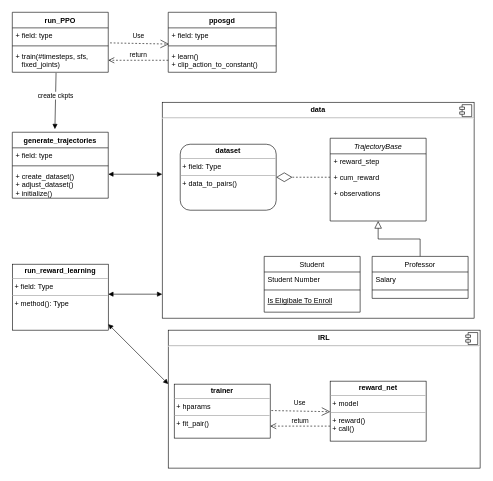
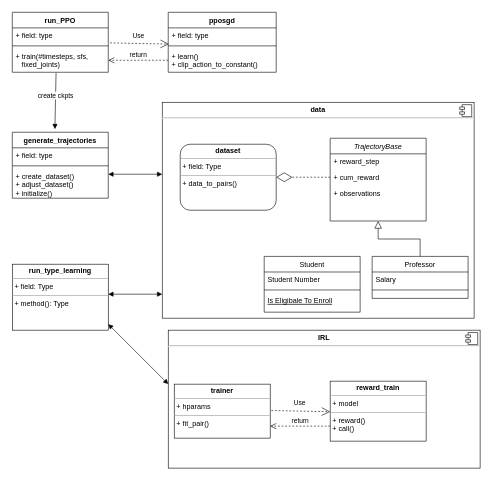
node "run_reward_learning + field: Type + method(): Type": label "run_reward_learning + field: Type + method(): Type" -> "run_type_learning + field: Type + method(): Type"
node "reward_net + model + reward() + call()": label "reward_net + model + reward() + call()" -> "reward_train + model + reward() + call()"
